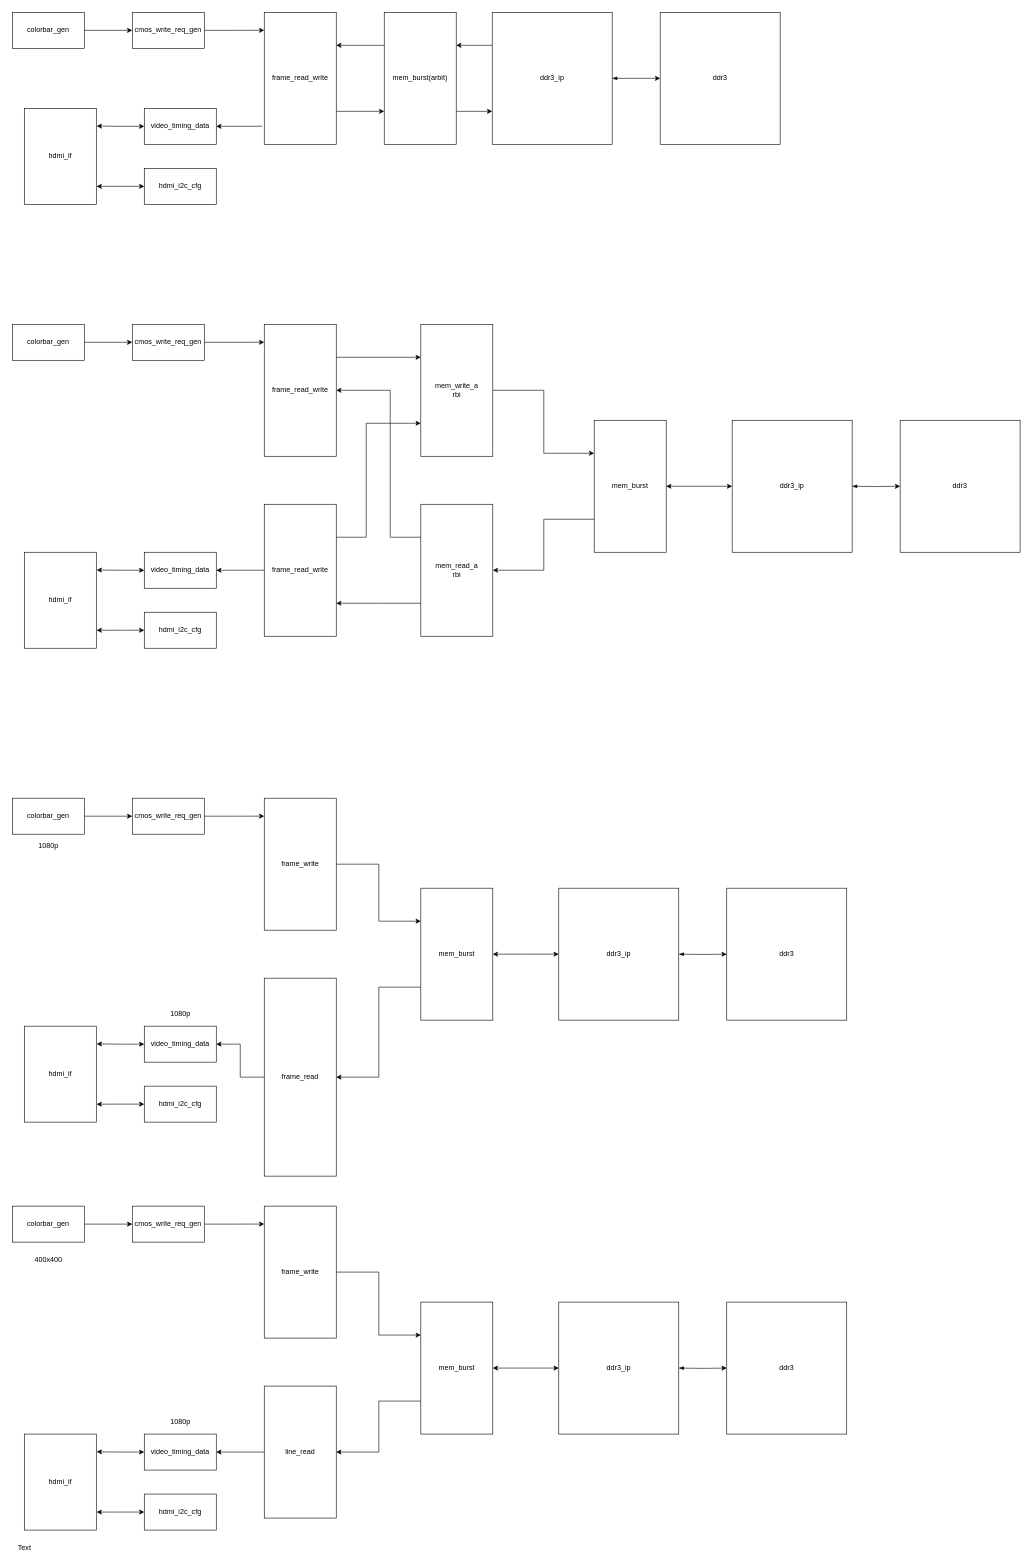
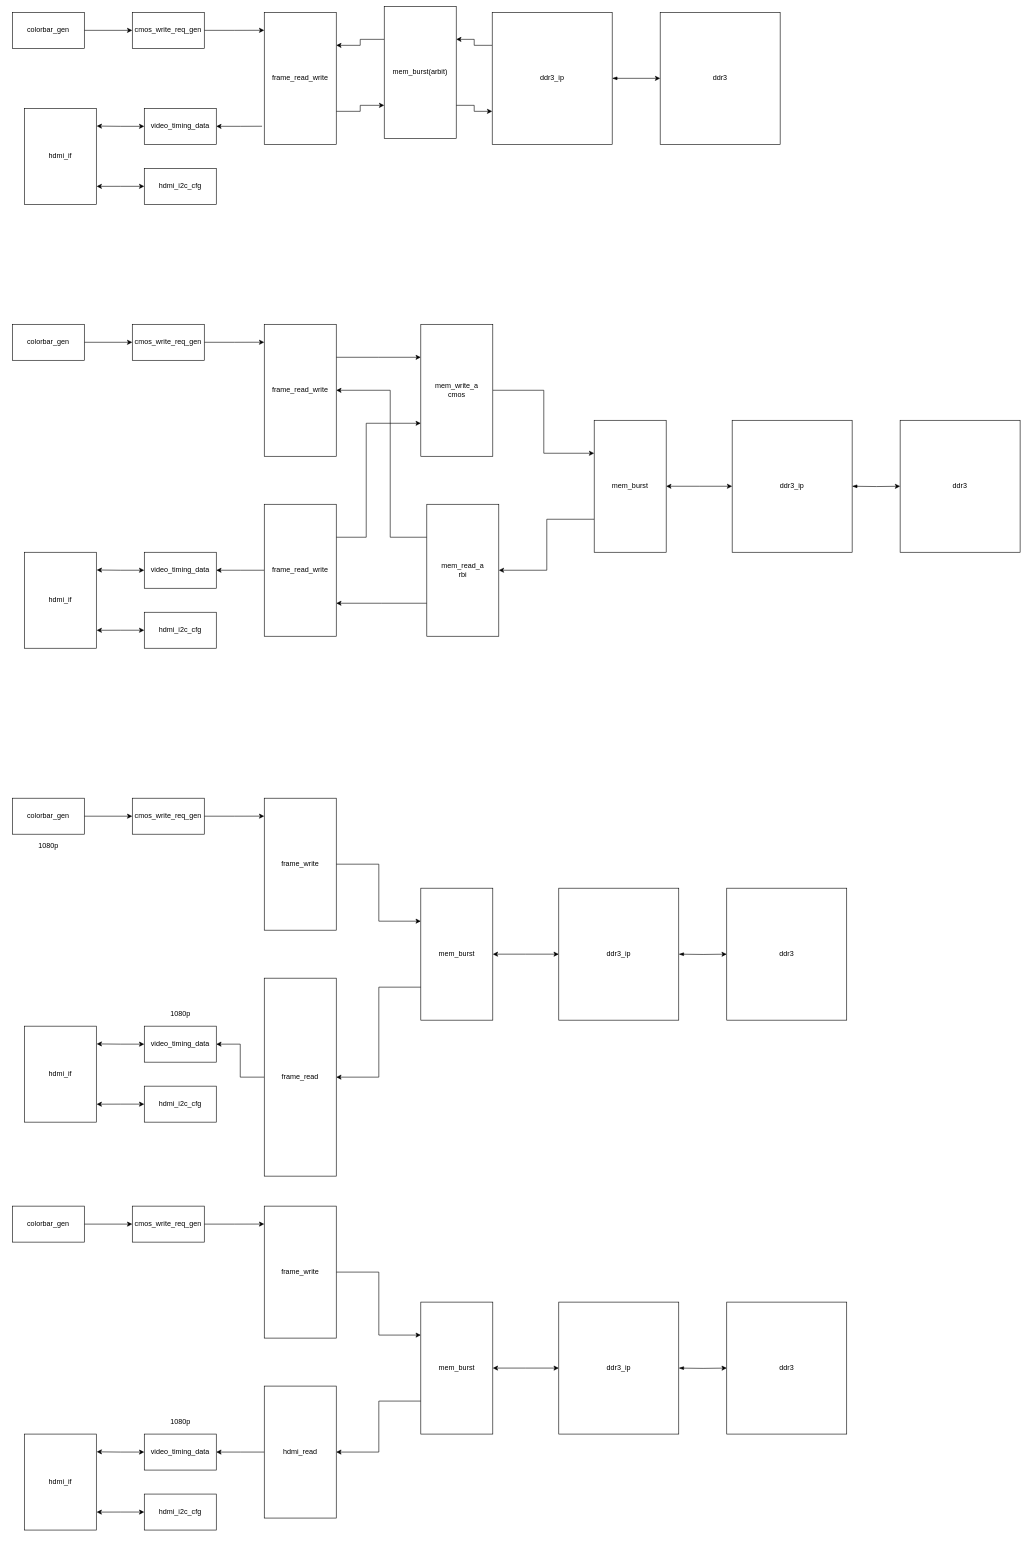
node "mem_burst(arbit)": moved (420, 78) -> (420, 72)
node "mem_write_a rbi": label "mem_write_a rbi" -> "mem_write_a cmos"
node "mem_read_a rbi": moved (457, 570) -> (463, 570)
node "400x400": removed
node "line_read": label "line_read" -> "hdmi_read"
node "Text": removed
